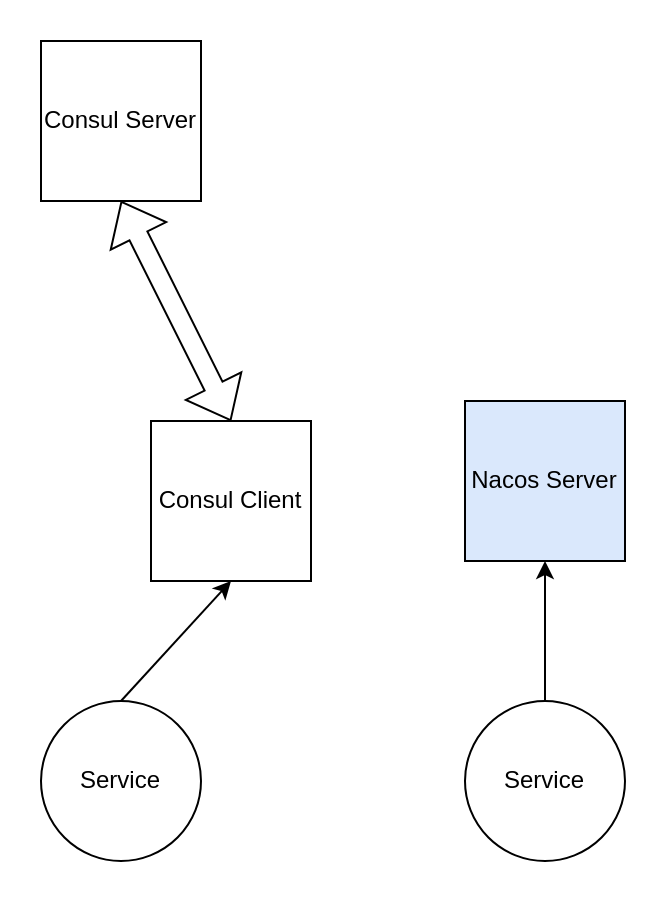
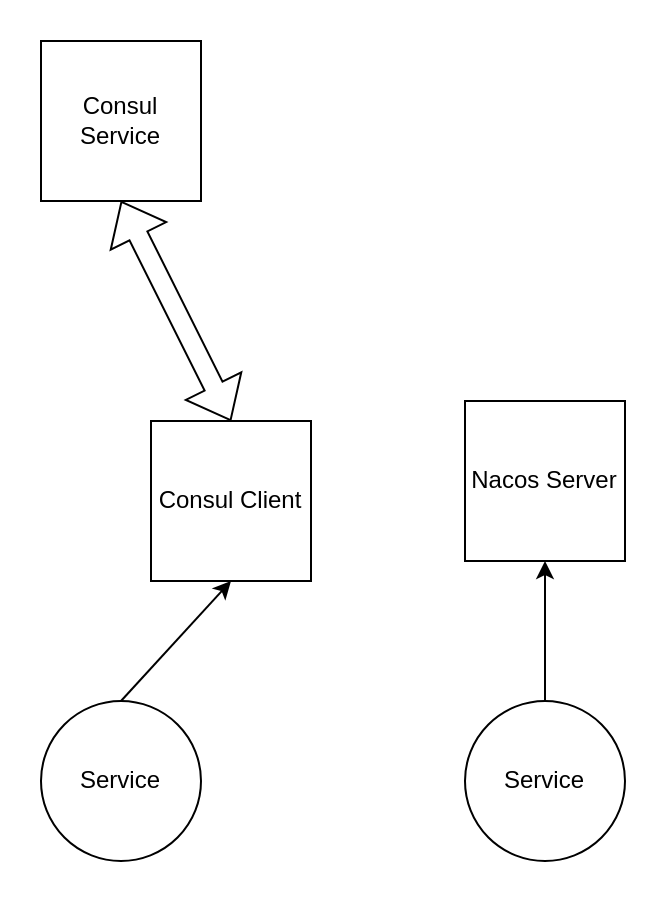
node "Consul Server": label "Consul Server" -> "Consul Service"
node "Nacos Server": fillcolor #dae8fc -> #ffffff
